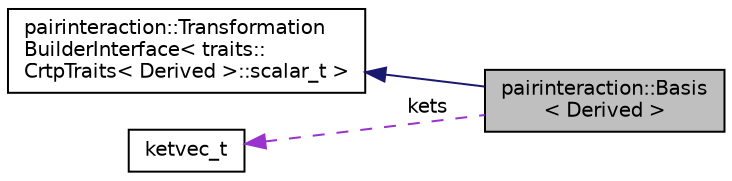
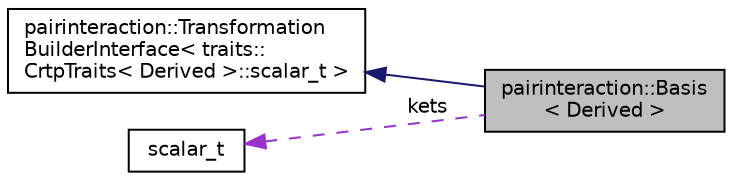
node "ketvec_t": label "ketvec_t" -> "scalar_t"
